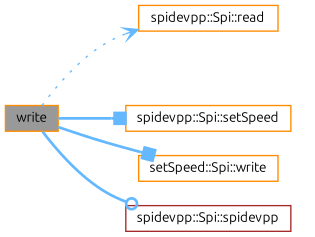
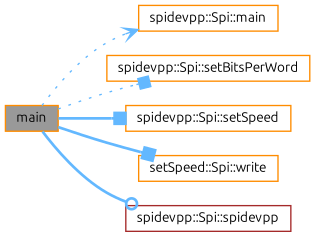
node "spidevpp::Spi::read": label "spidevpp::Spi::read" -> "spidevpp::Spi::main"
node "spidevpp::Spi::setBitsPerWord": added
node "write": label "write" -> "main"
